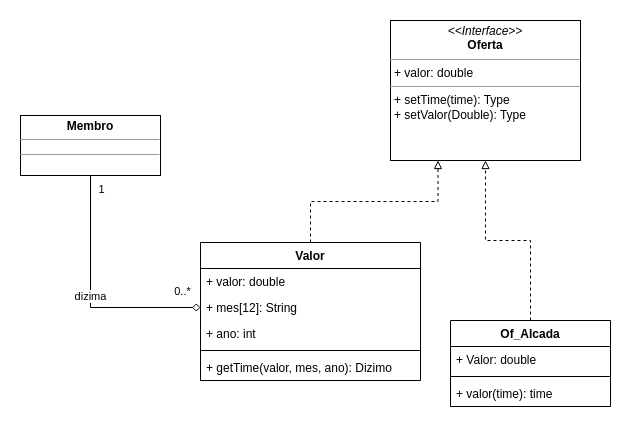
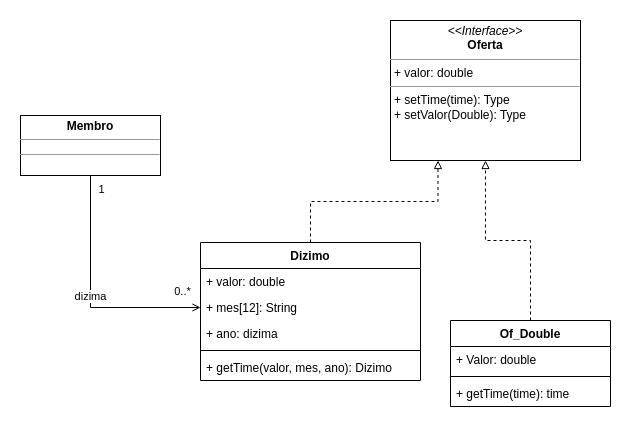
node "Valor": label "Valor" -> "Dizimo"
edge "Membro" -> "+ mes[12]: String": arrowhead diamond -> open
node "+ ano: int": label "+ ano: int" -> "+ ano: dizima"
node "Of_Alcada": label "Of_Alcada" -> "Of_Double"
node "+ valor(time): time": label "+ valor(time): time" -> "+ getTime(time): time"
